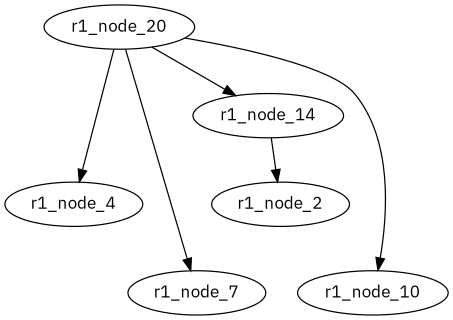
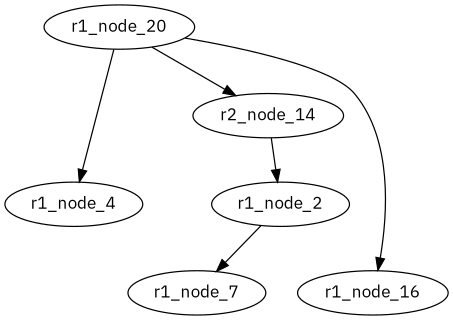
node "r1_node_14": label "r1_node_14" -> "r2_node_14"
edge "r1_node_20" -> "r1_node_7": now "r1_node_2" -> "r1_node_7"
node "r1_node_10": label "r1_node_10" -> "r1_node_16"
